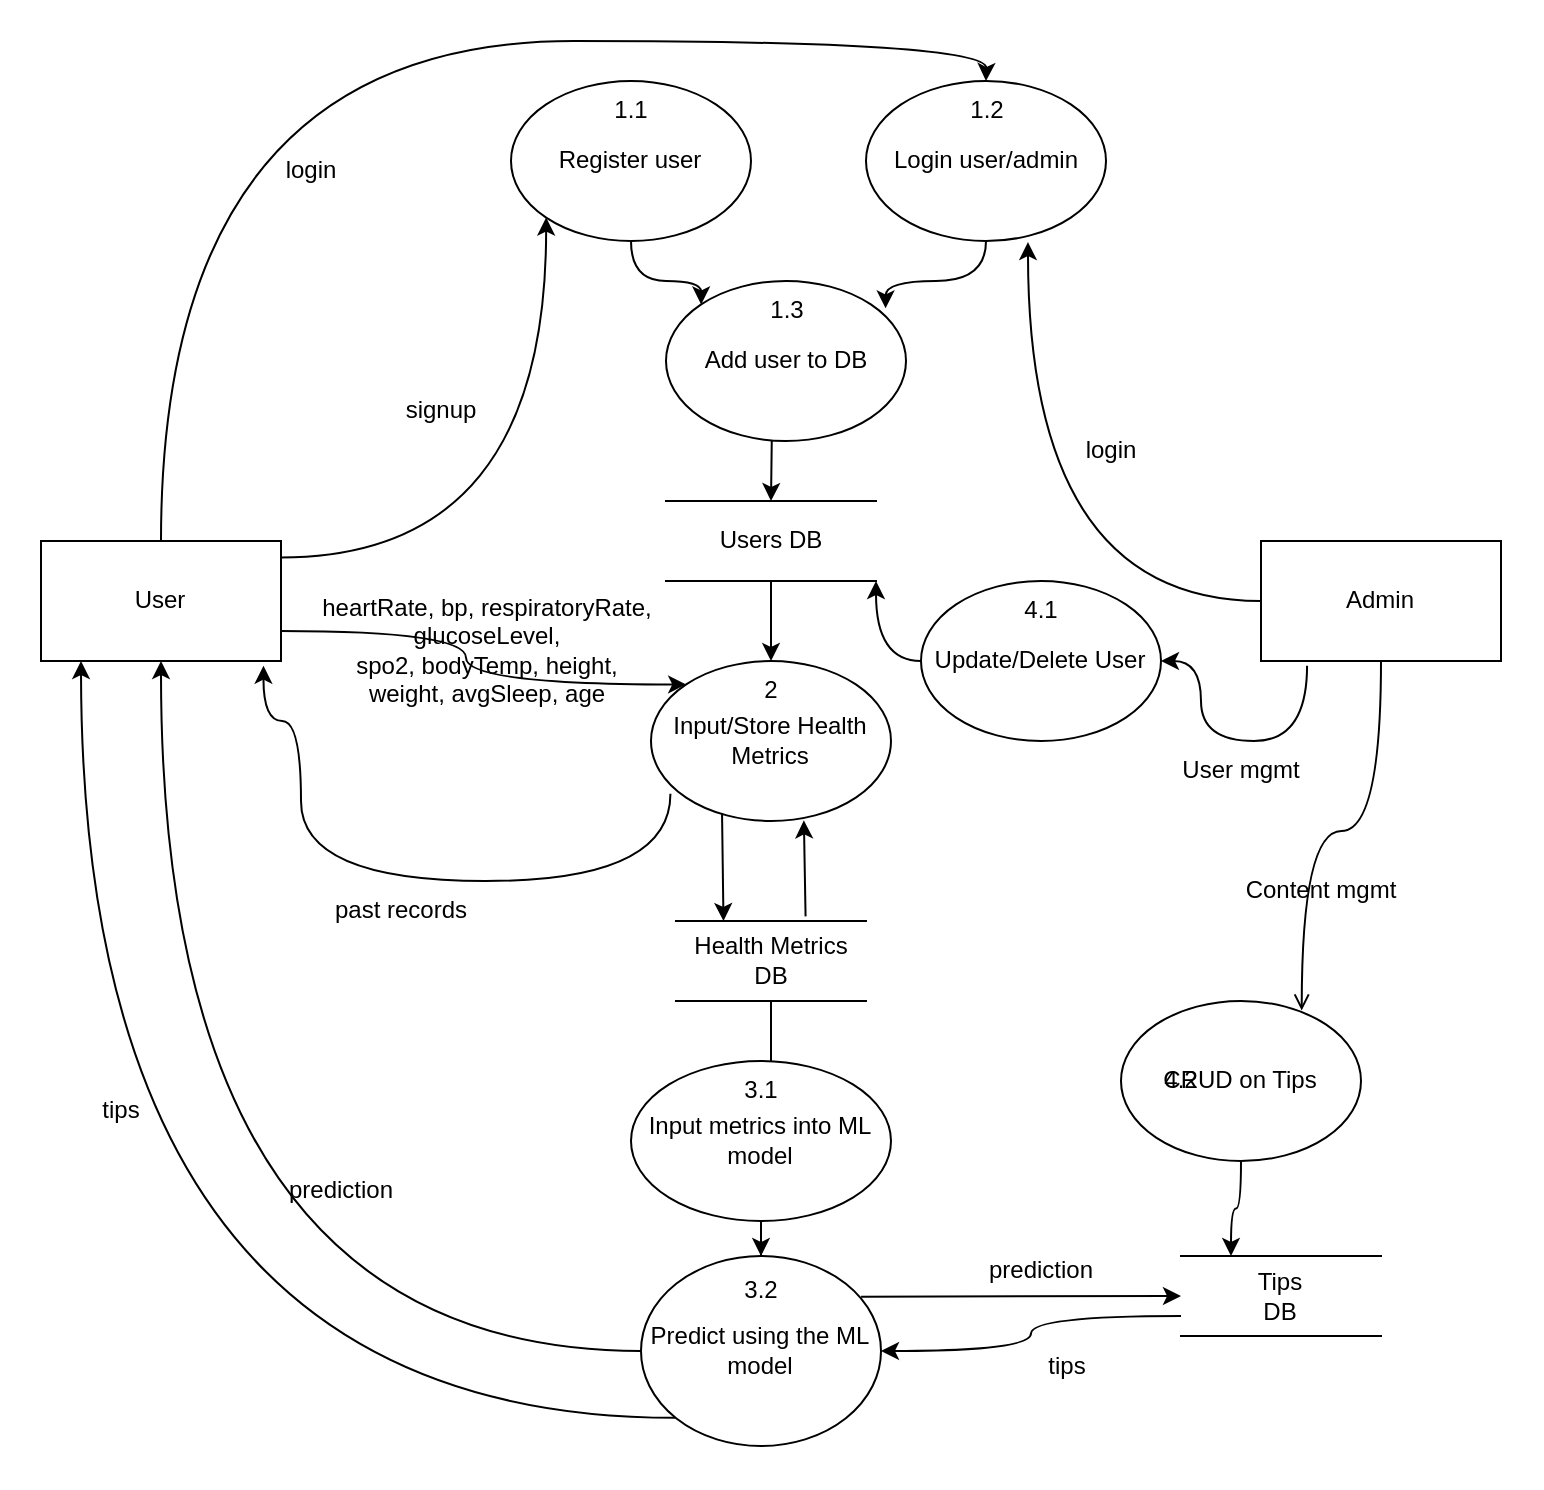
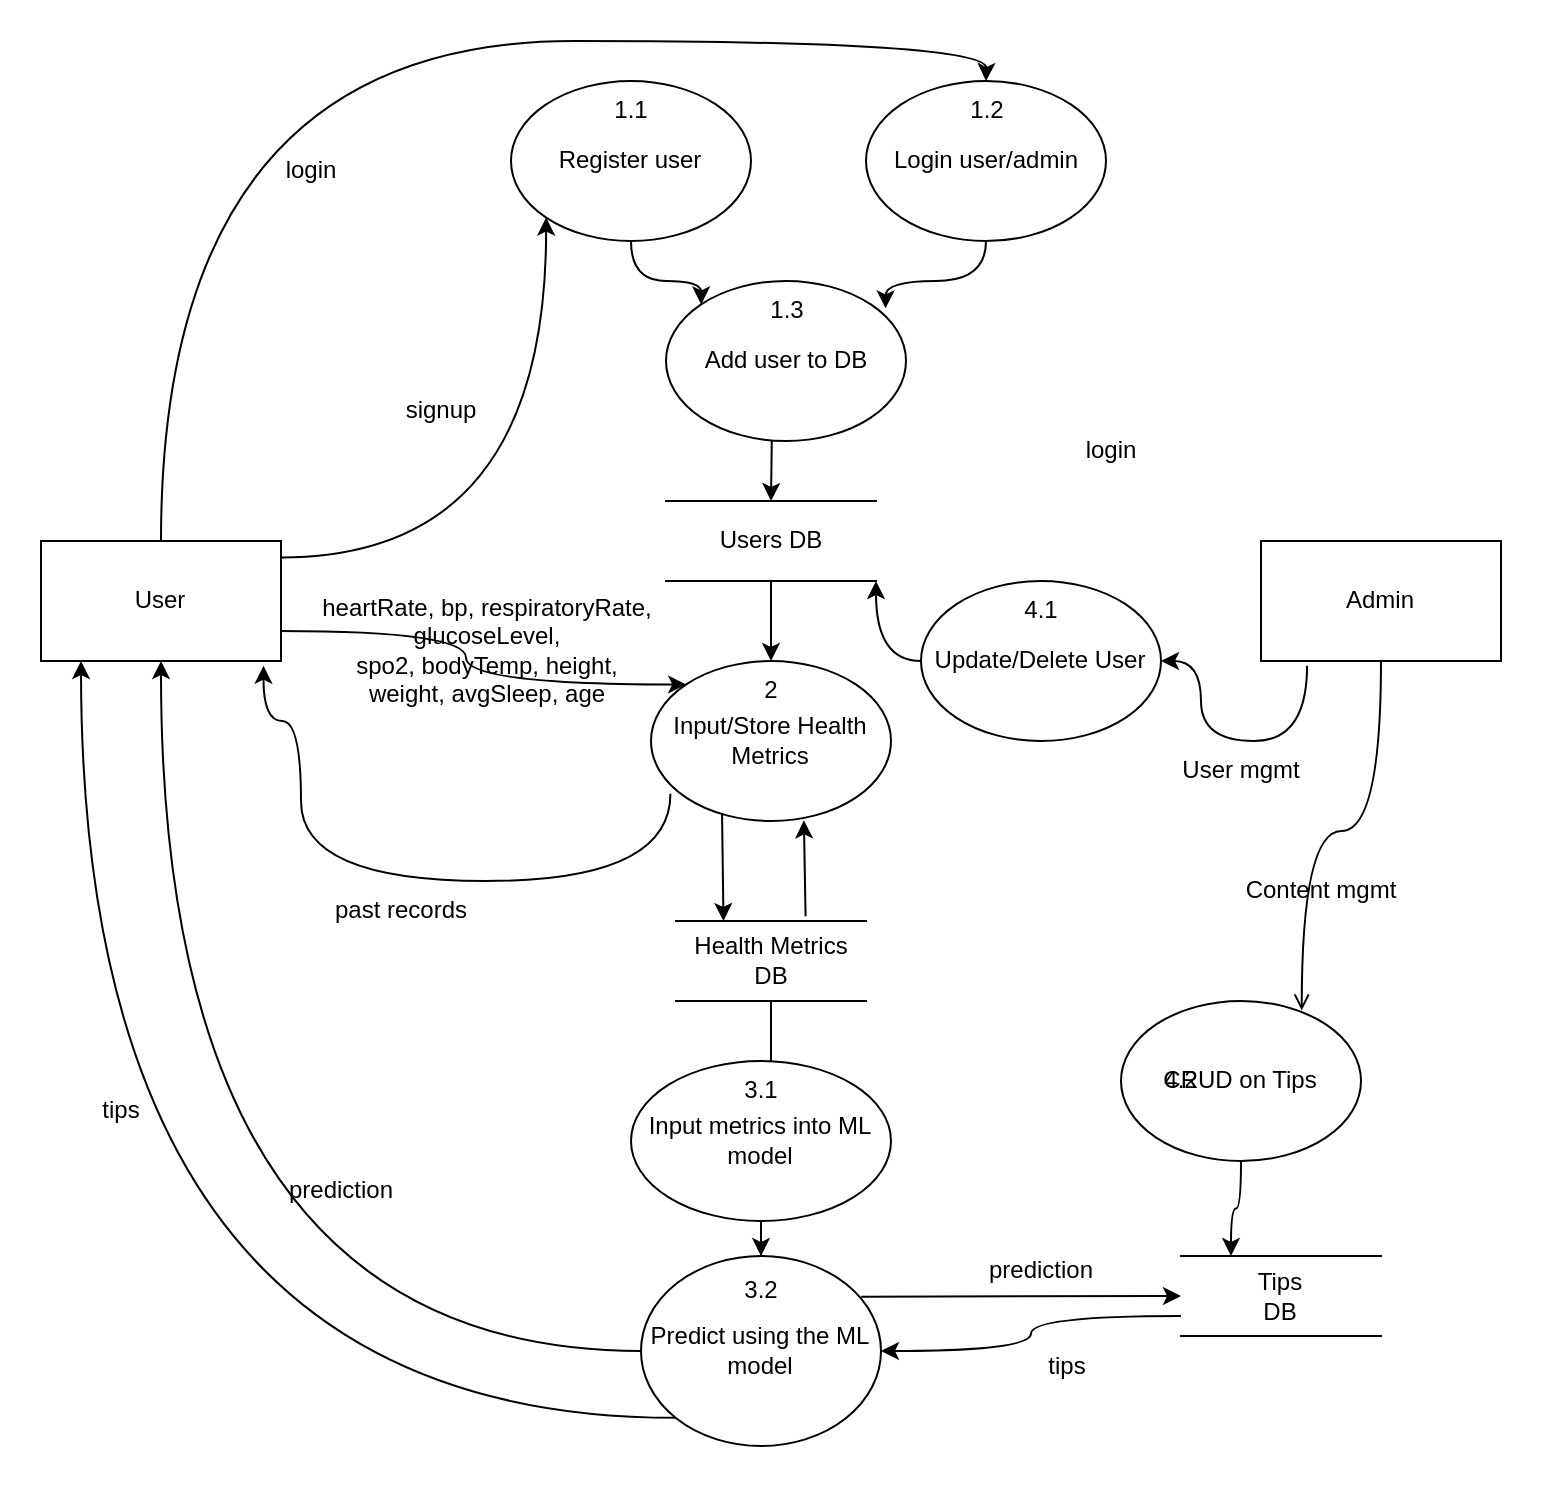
edge "Admin" -> "Login user/admin": removed
